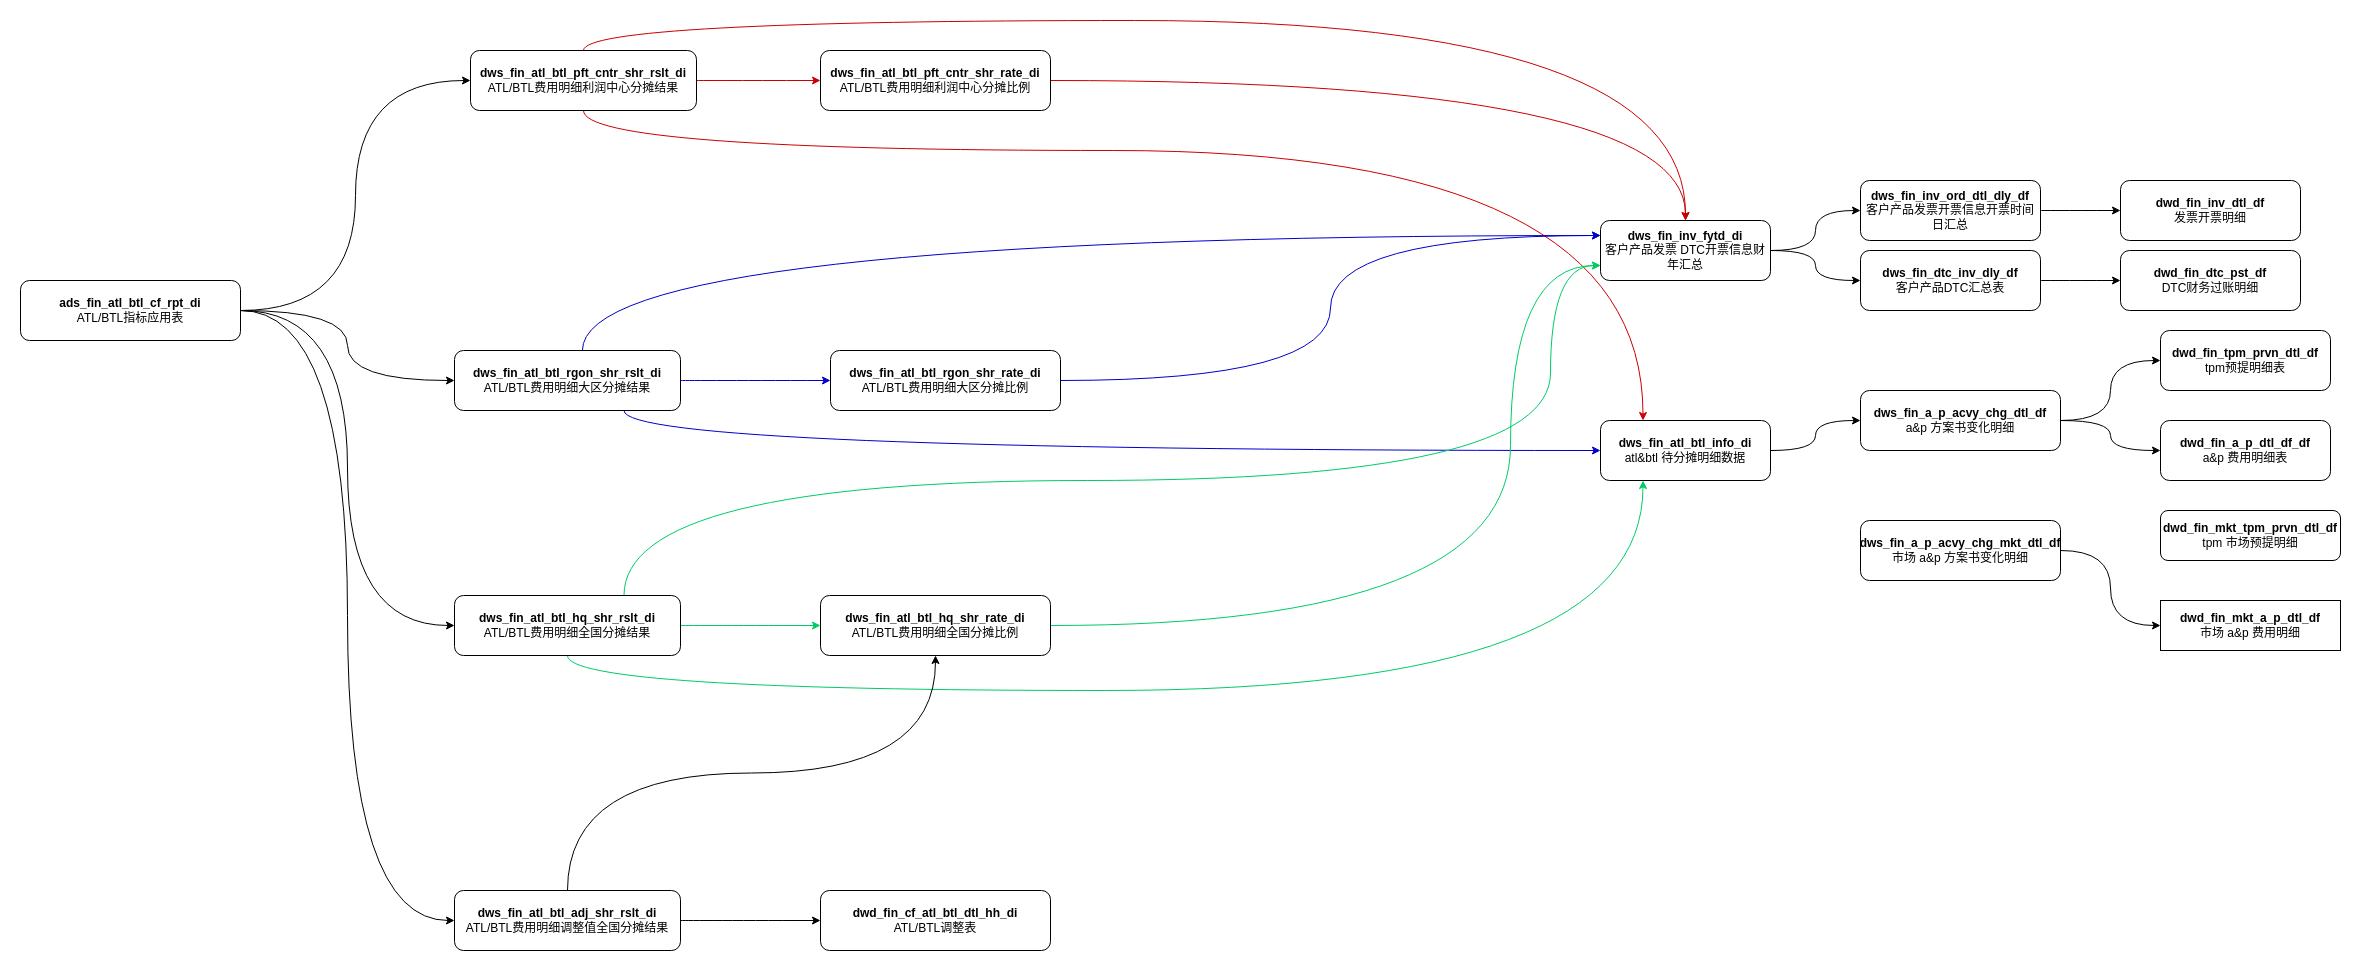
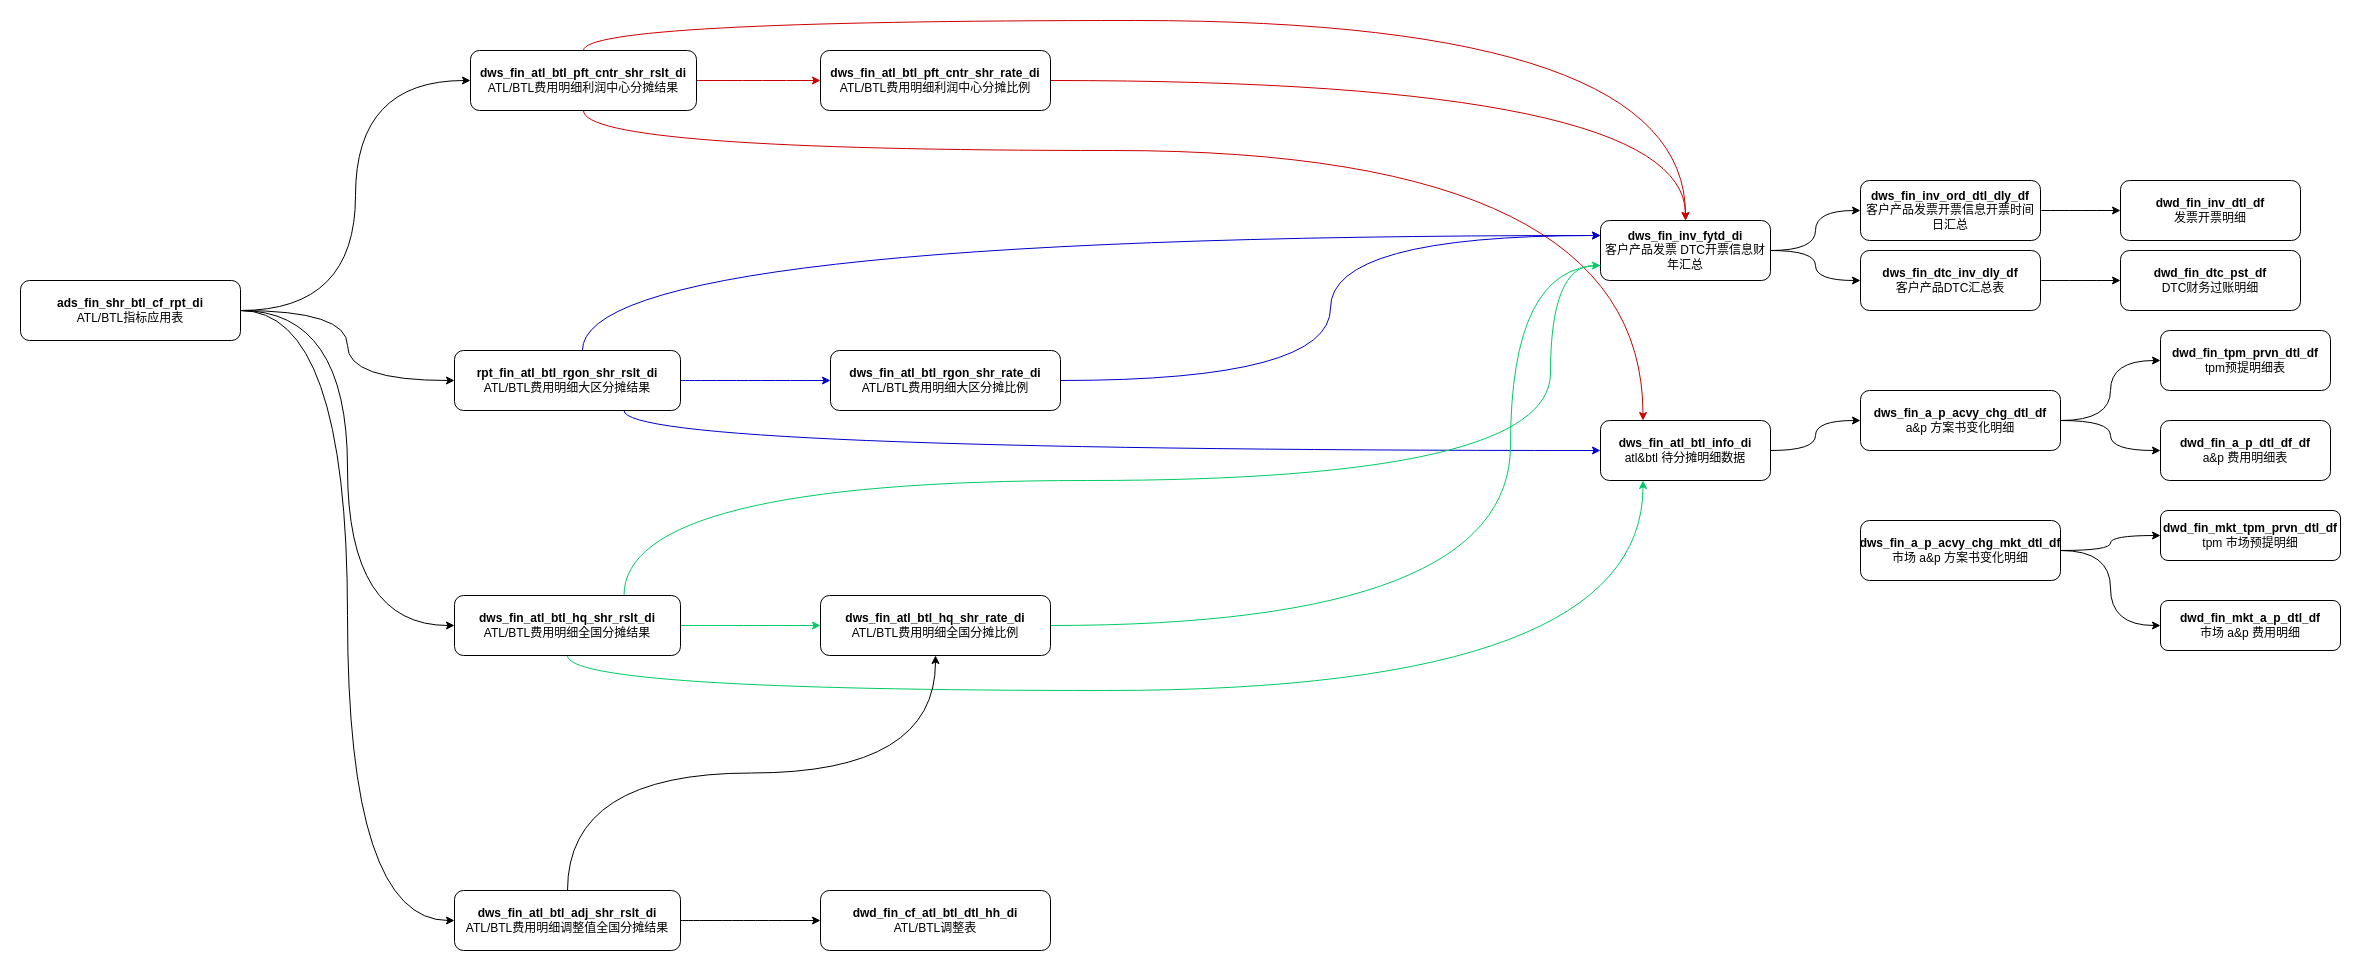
edge "dws_fin_atl_btl_hq_shr_rate_di ATL/BTL费用明细全国分摊比例" -> "dws_fin_inv_fytd_di 客户产品发票 DTC开票信息财年汇总": arrowhead classic -> none
node "ads_fin_atl_btl_cf_rpt_di ATL/BTL指标应用表": label "ads_fin_atl_btl_cf_rpt_di ATL/BTL指标应用表" -> "ads_fin_shr_btl_cf_rpt_di ATL/BTL指标应用表"
node "dws_fin_atl_btl_rgon_shr_rslt_di ATL/BTL费用明细大区分摊结果": label "dws_fin_atl_btl_rgon_shr_rslt_di ATL/BTL费用明细大区分摊结果" -> "rpt_fin_atl_btl_rgon_shr_rslt_di ATL/BTL费用明细大区分摊结果"
edge "dws_fin_a_p_acvy_chg_mkt_dtl_df 市场 a&p 方案书变化明细" -> "dwd_fin_mkt_tpm_prvn_dtl_df tpm 市场预提明细": added
node "dwd_fin_mkt_a_p_dtl_df 市场 a&p 费用明细": shape rectangle -> rounded rectangle
